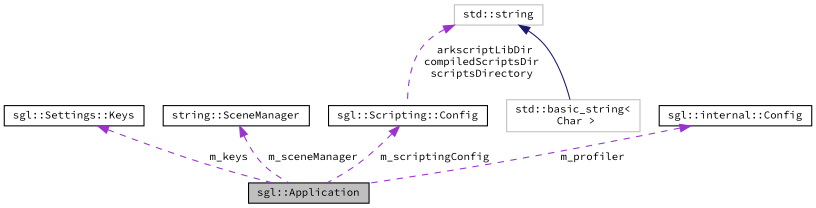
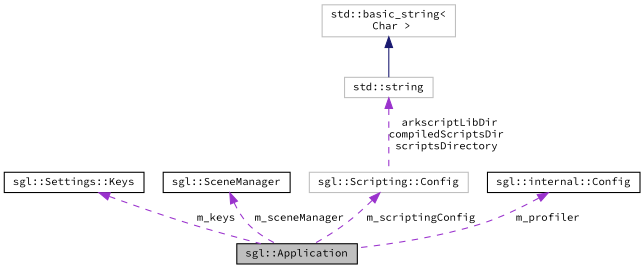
edge "std::basic_string< Char >" -> "std::string": reversed
node "string::SceneManager": label "string::SceneManager" -> "sgl::SceneManager"
node "sgl::Scripting::Config": color black -> grey75
